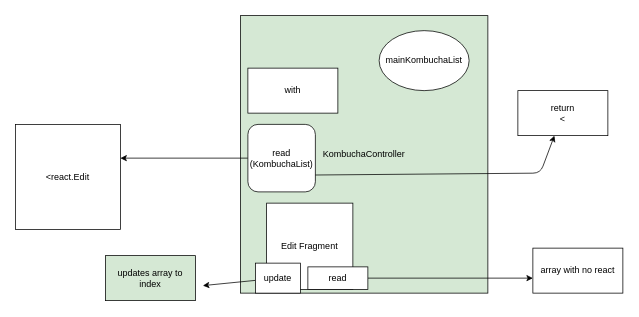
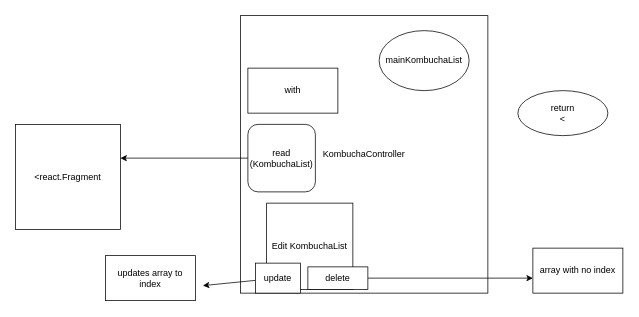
node "return <": shape rectangle -> ellipse
node "KombuchaController": fillcolor #d5e8d4 -> #ffffff
edge "read (KombuchaList)" -> "return <": removed
node "<react.Edit": label "<react.Edit" -> "<react.Fragment"
node "Edit Fragment": label "Edit Fragment" -> "Edit KombuchaList"
node "array with no react": label "array with no react" -> "array with no index"
node "updates array to index": fillcolor #d5e8d4 -> #ffffff
node "read": label "read" -> "delete"
